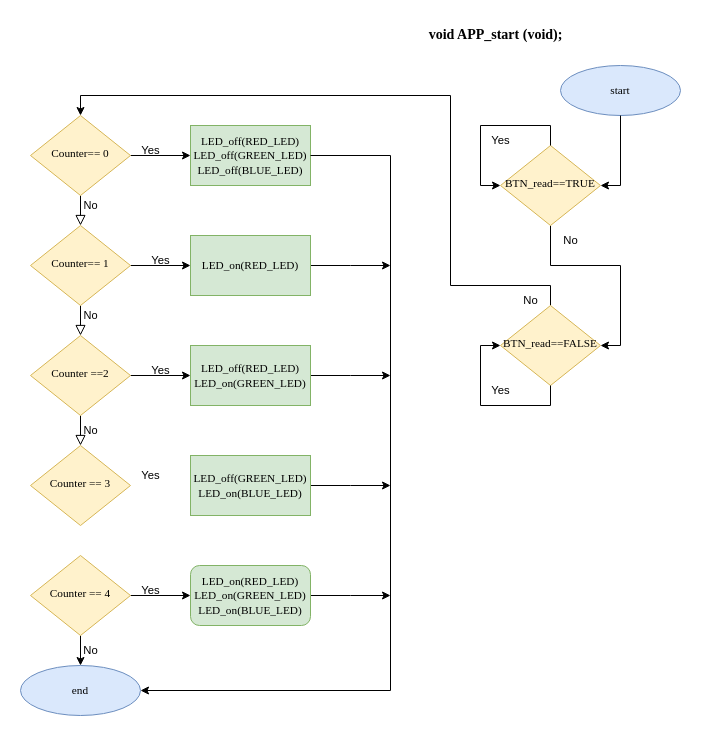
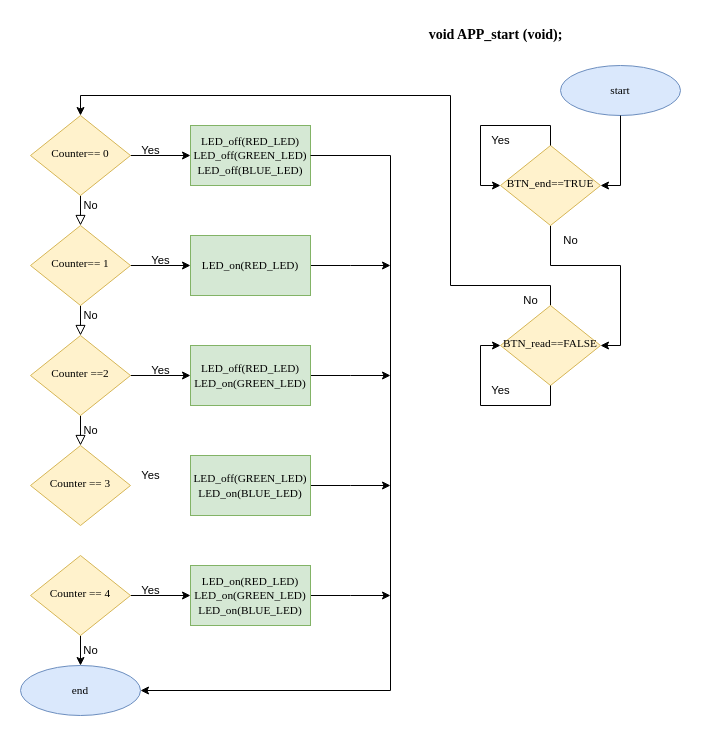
node "BTN_read==TRUE": label "BTN_read==TRUE" -> "BTN_end==TRUE"
node "LED_on(RED_LED) LED_on(GREEN_LED) LED_on(BLUE_LED)": shape rounded rectangle -> rectangle
